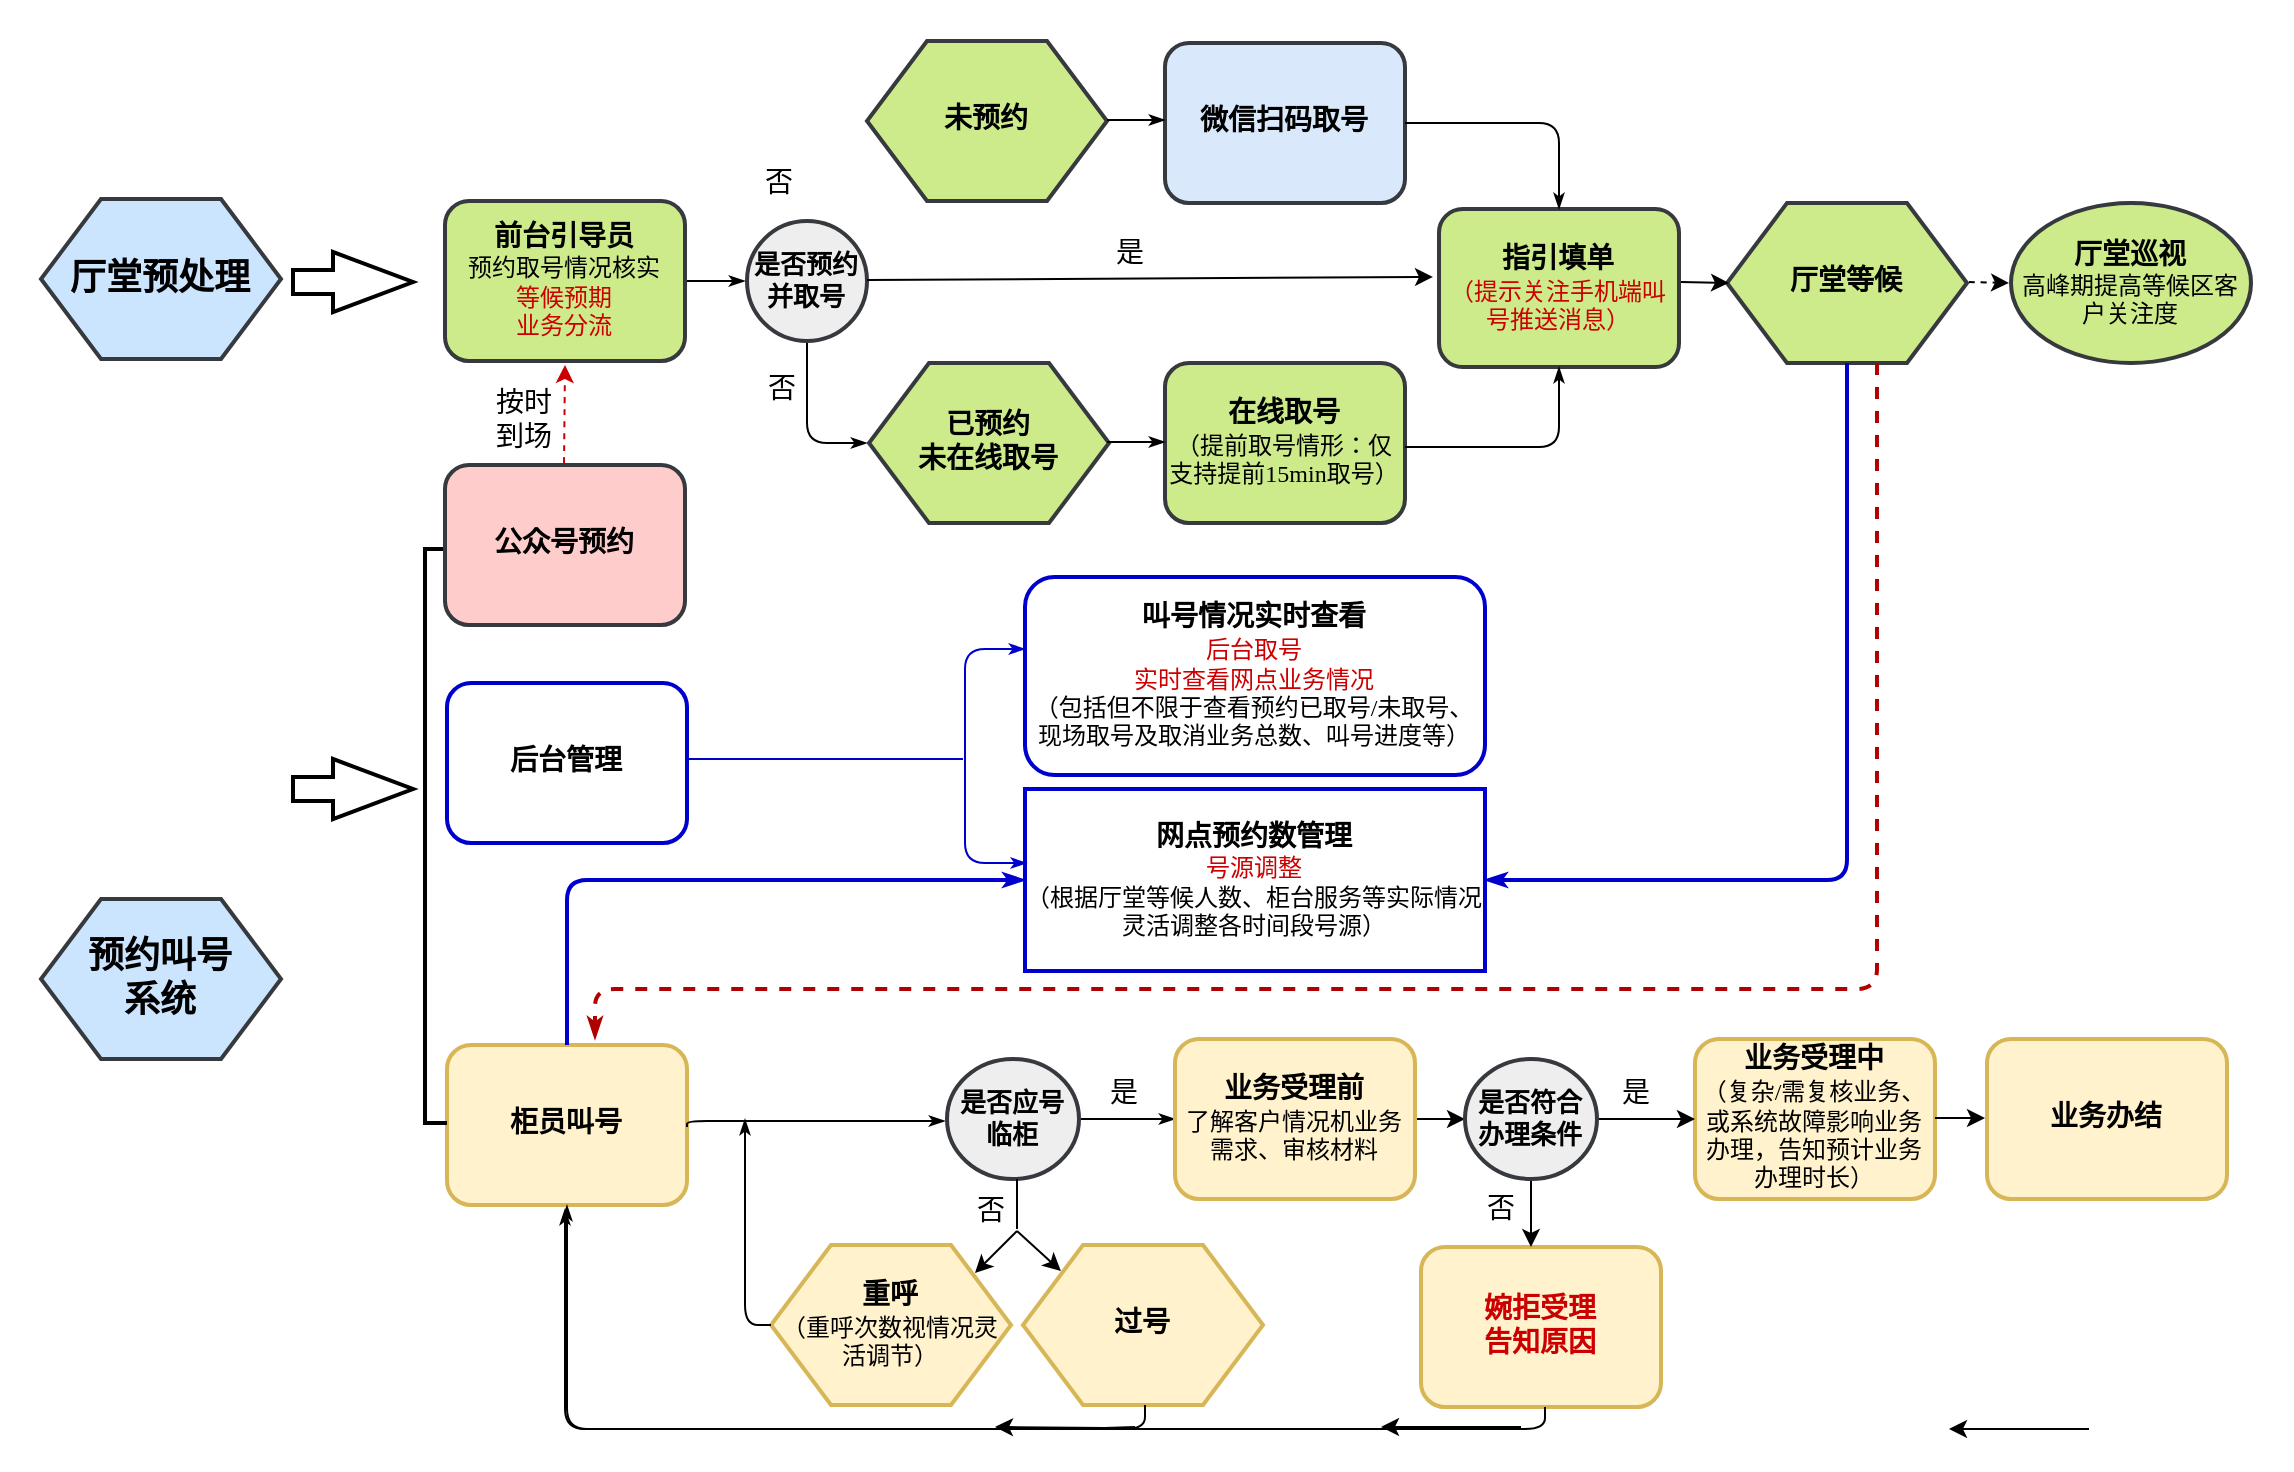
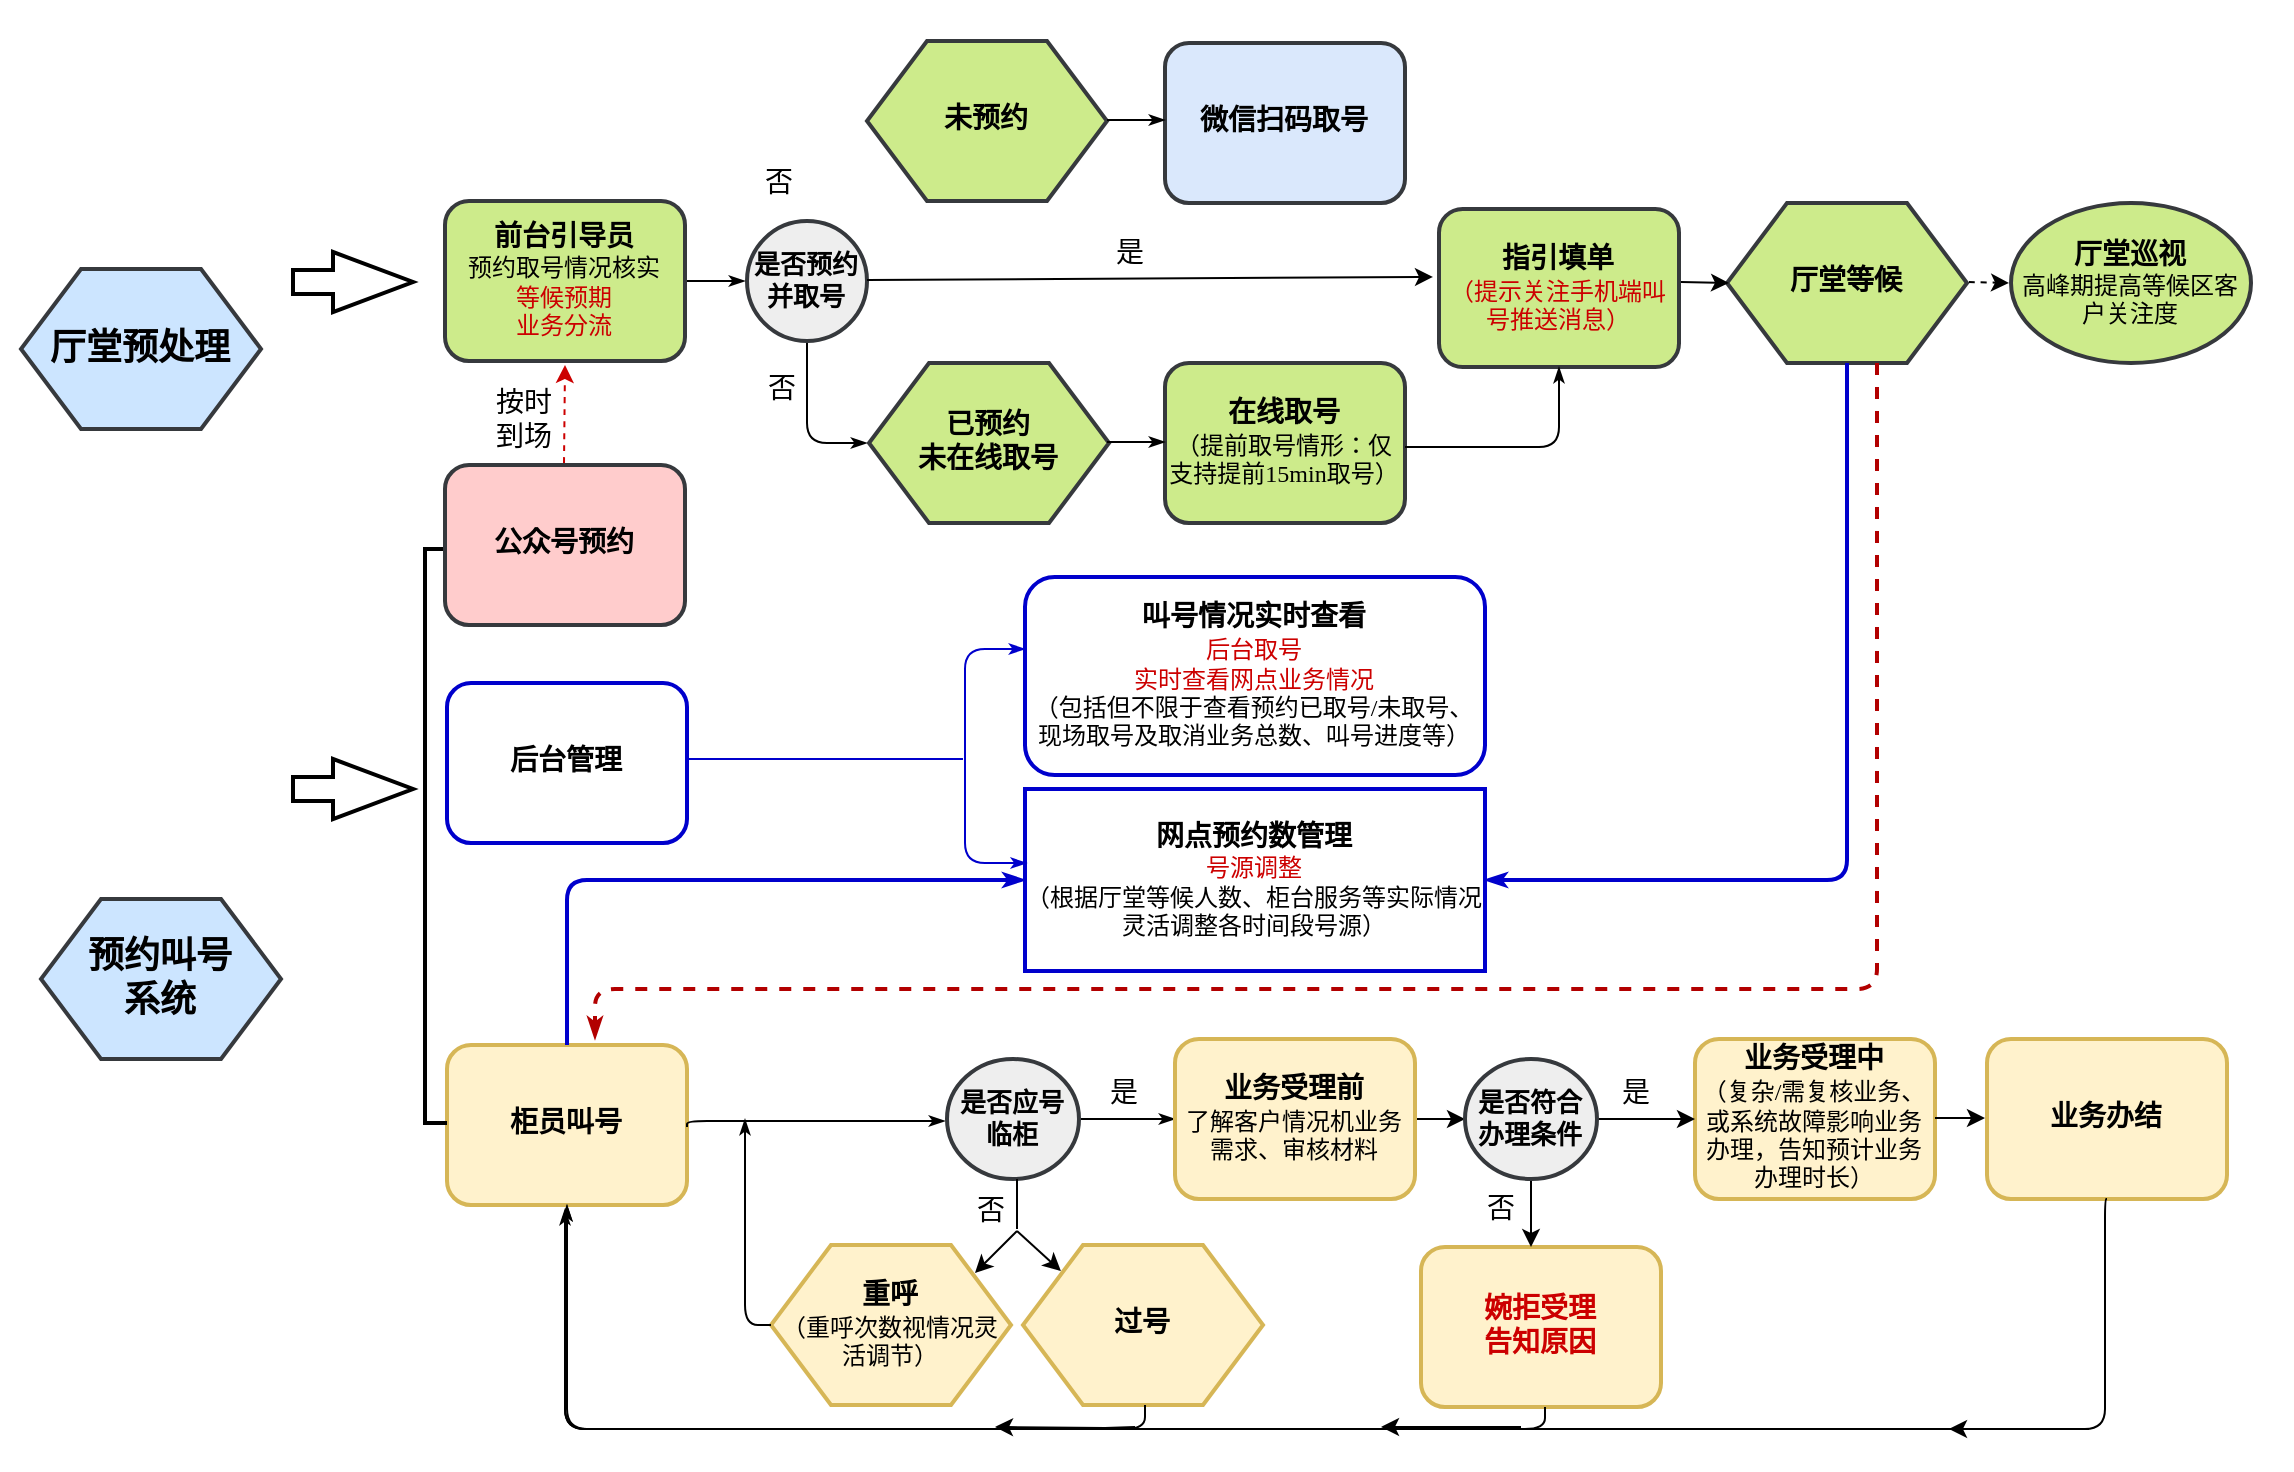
edge "微信扫码取号" -> "指引填单 （提示关注手机端叫号推送消息）": removed
node "厅堂预处理": moved (161, 279) -> (141, 349)
edge "业务办结" -> "柜员叫号": added
